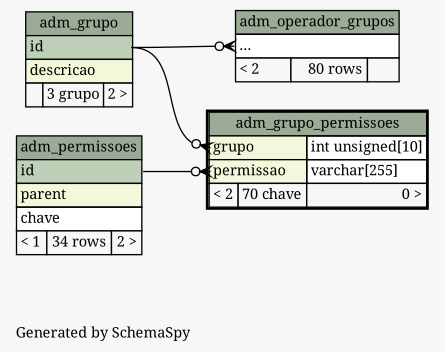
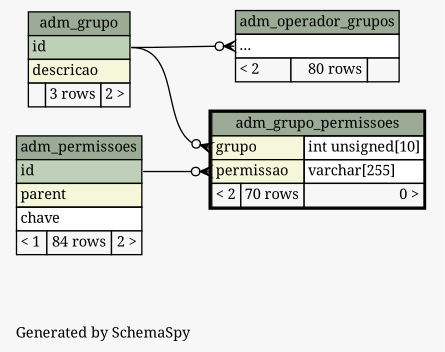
node "adm_grupo": text "3 grupo" -> "3 rows"
node "adm_grupo_permissoes": text "70 chave" -> "70 rows"
node "adm_permissoes": text "34 rows" -> "84 rows"
